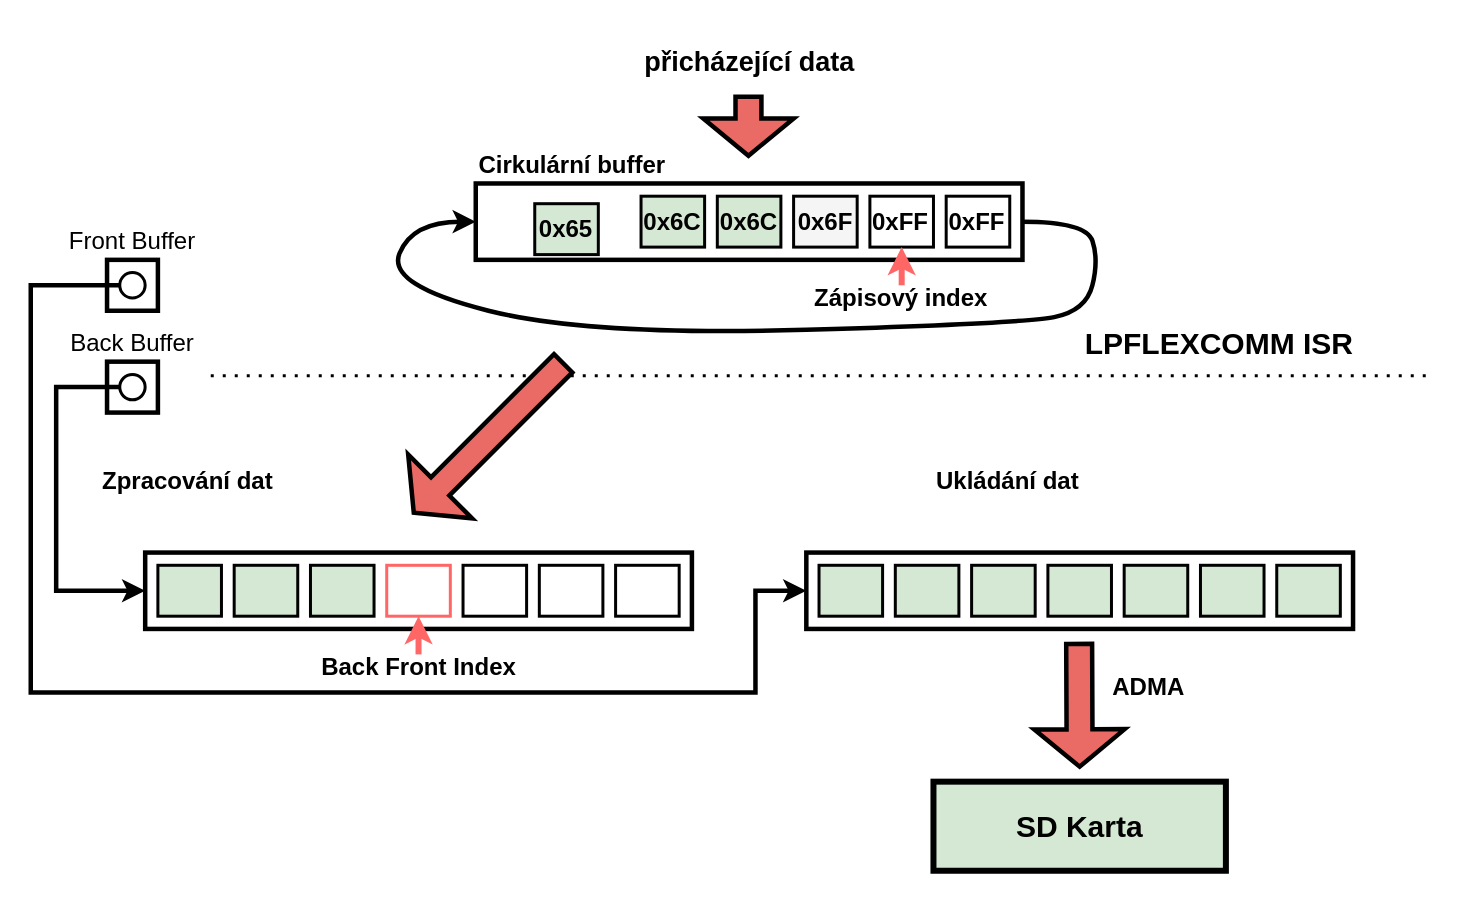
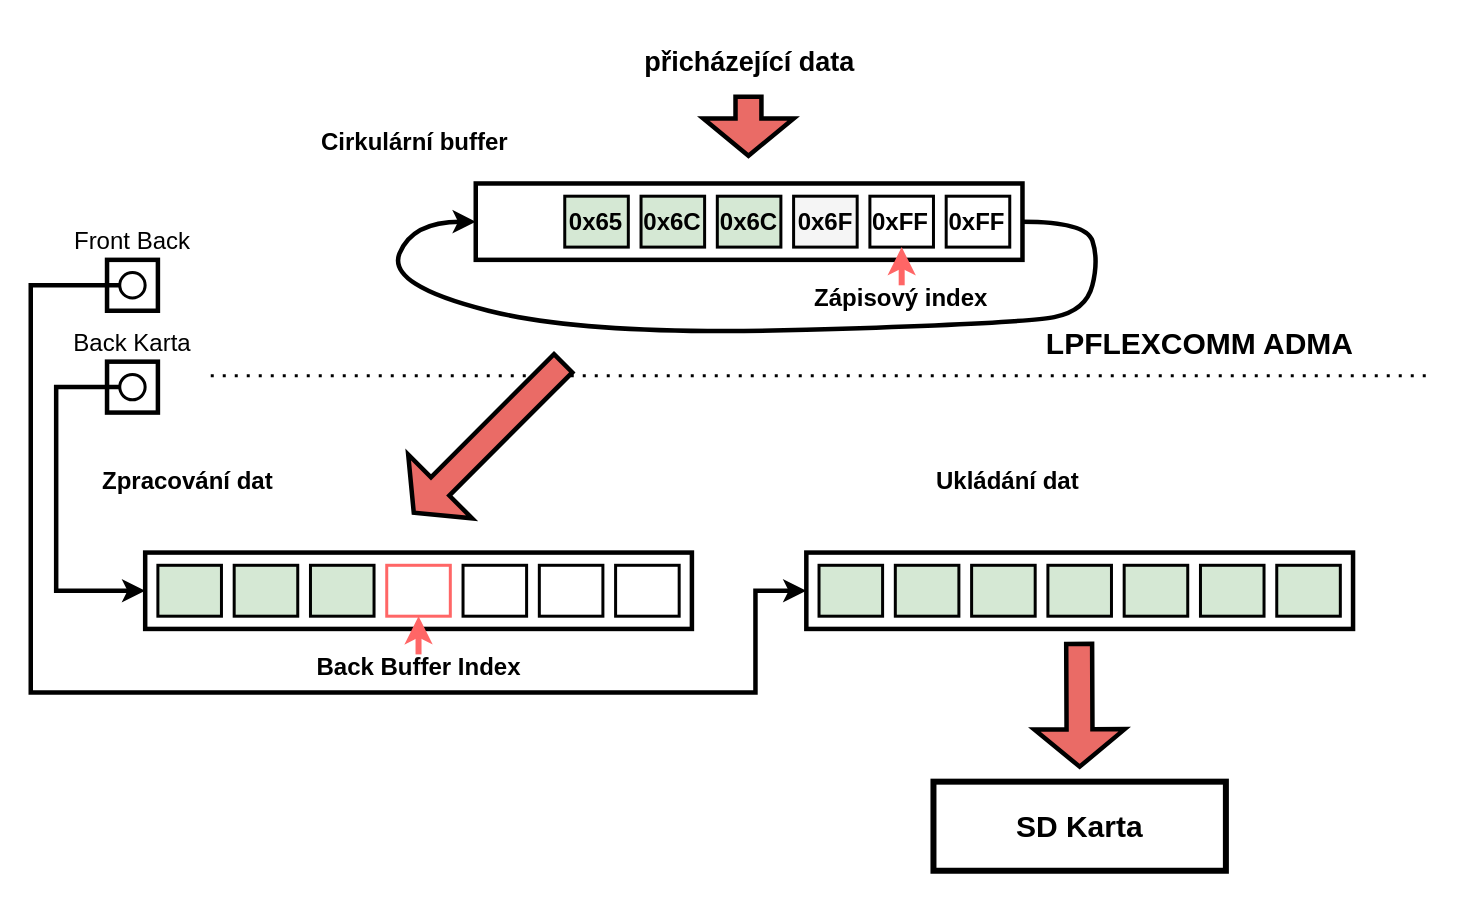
node "Cirkulární buffer": moved (583, 164) -> (426, 142)
node "0x65": moved (567, 229) -> (597, 222)
node "Front Buffer": label "Front Buffer" -> "Front Back"
node "Back Buffer": label "Back Buffer" -> "Back Karta"
node "LPFLEXCOMM ISR": label "LPFLEXCOMM ISR" -> "LPFLEXCOMM ADMA"
node "Back Front Index": label "Back Front Index" -> "Back Buffer Index"
node "ADMA": removed
node "SD Karta": fillcolor #d5e8d4 -> #ffffff
